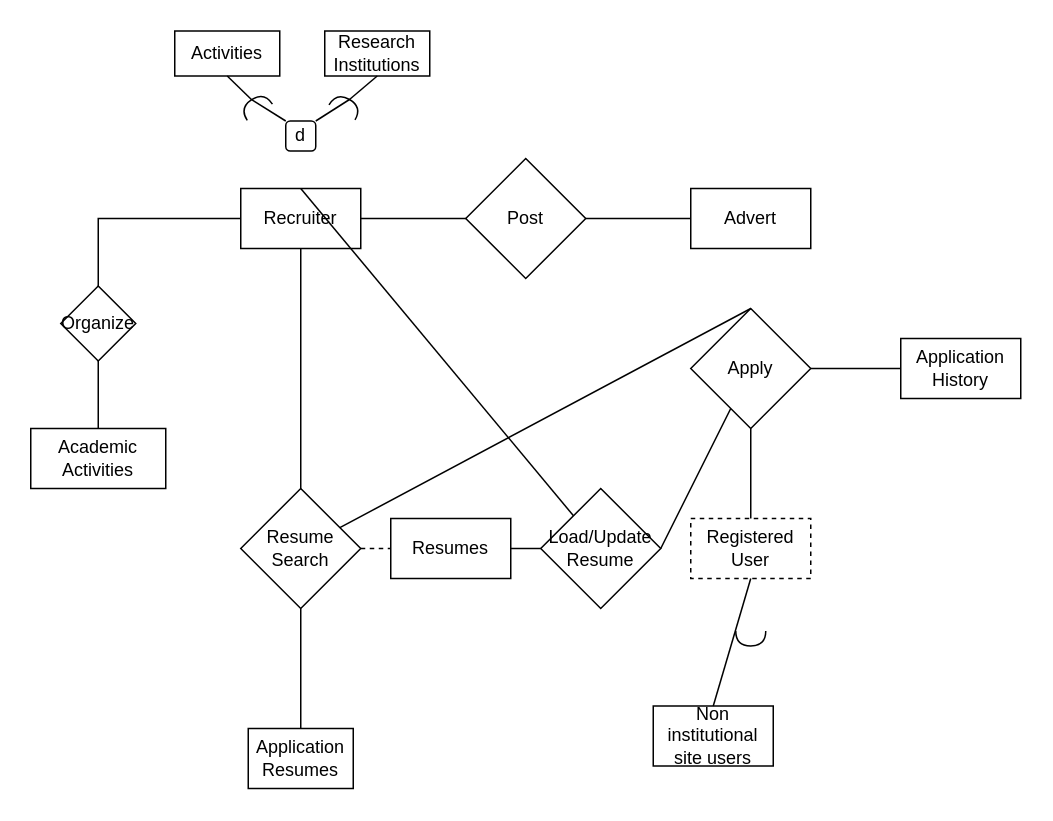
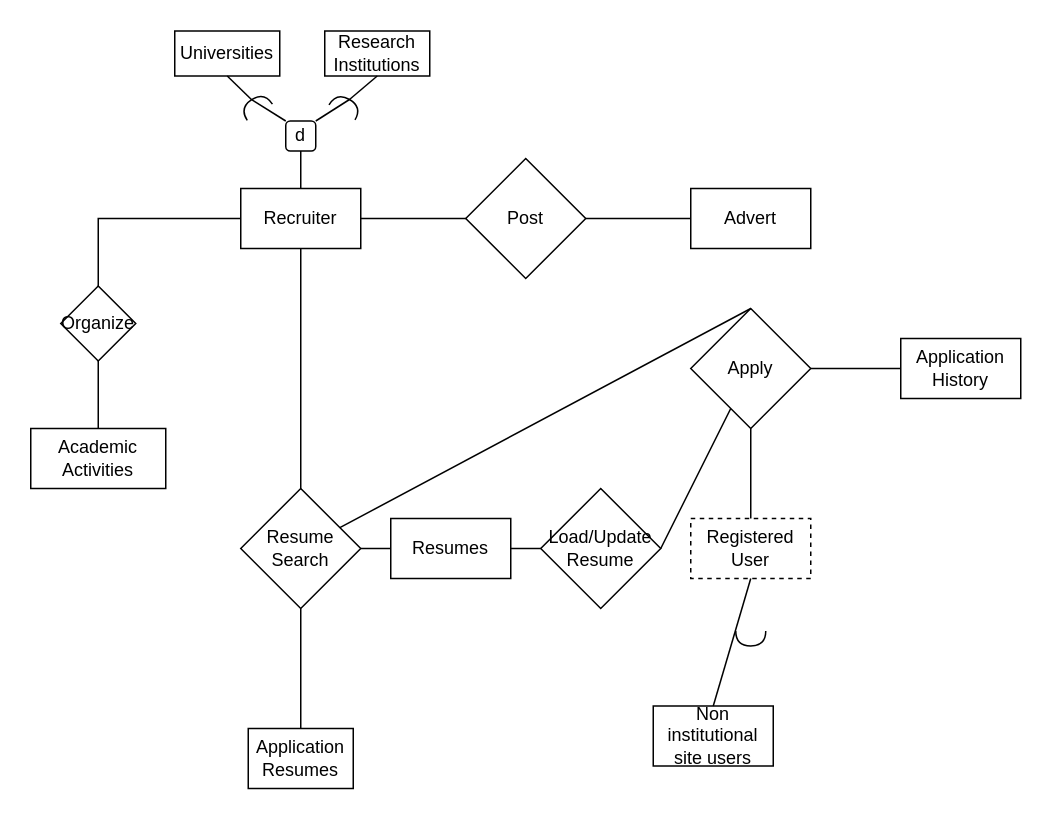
node "Activities": label "Activities" -> "Universities"
edge "Recruiter" -- "Load/Update Resume": now "Recruiter" -- "d"
edge "Resume Search" -- "Resumes": style dashed -> solid
